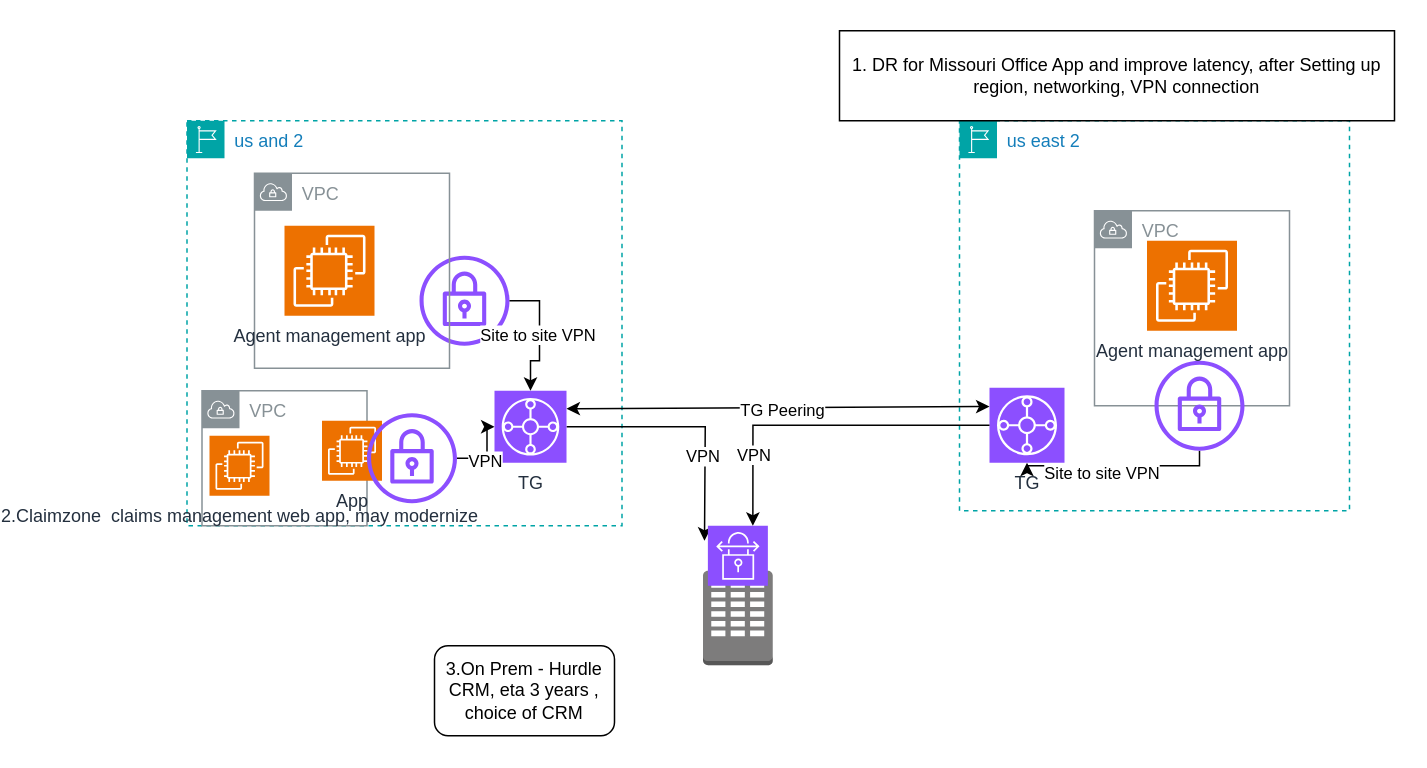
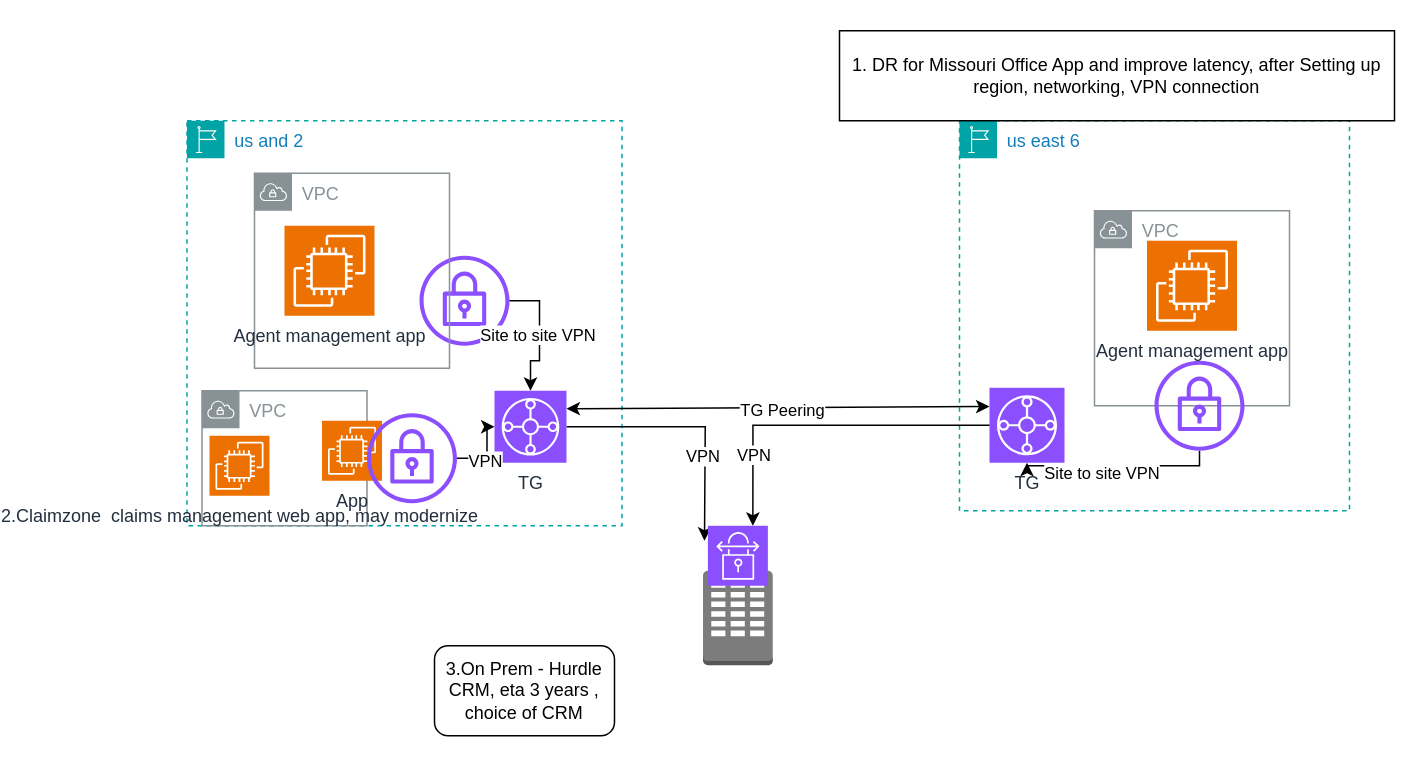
node "us east 2": label "us east 2" -> "us east 6"
